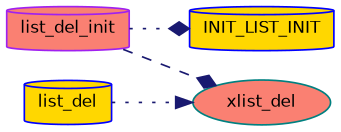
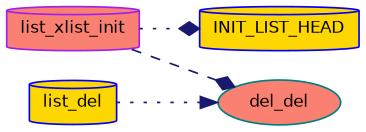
node "list_del_init": label "list_del_init" -> "list_xlist_init"
node "INIT_LIST_INIT": label "INIT_LIST_INIT" -> "INIT_LIST_HEAD"
node "xlist_del": label "xlist_del" -> "del_del"
